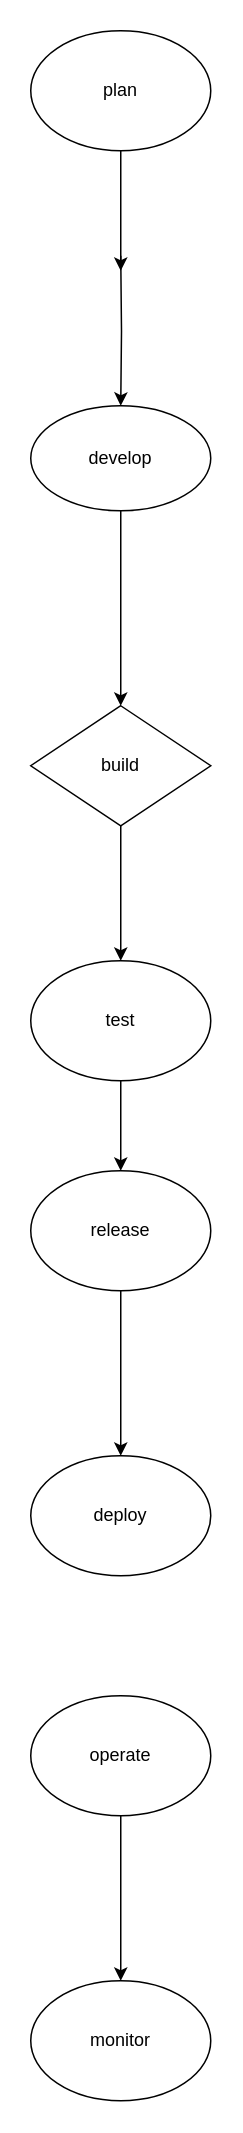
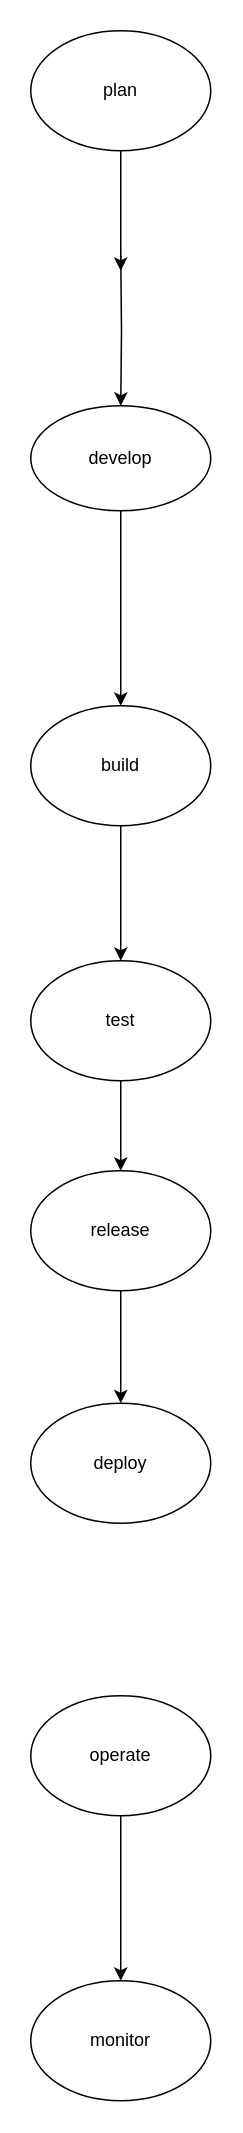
node "build": shape diamond -> ellipse
node "deploy": moved (121, 1516) -> (121, 1463)
